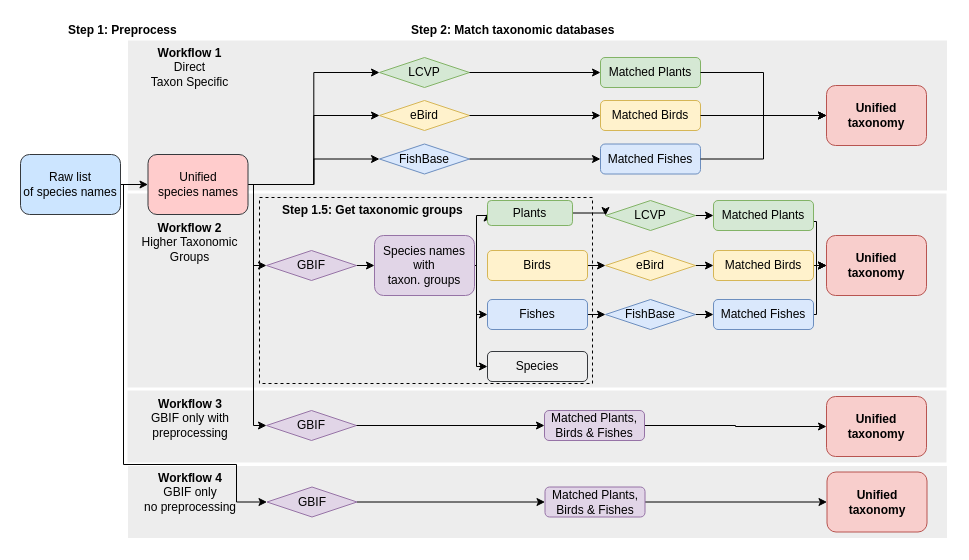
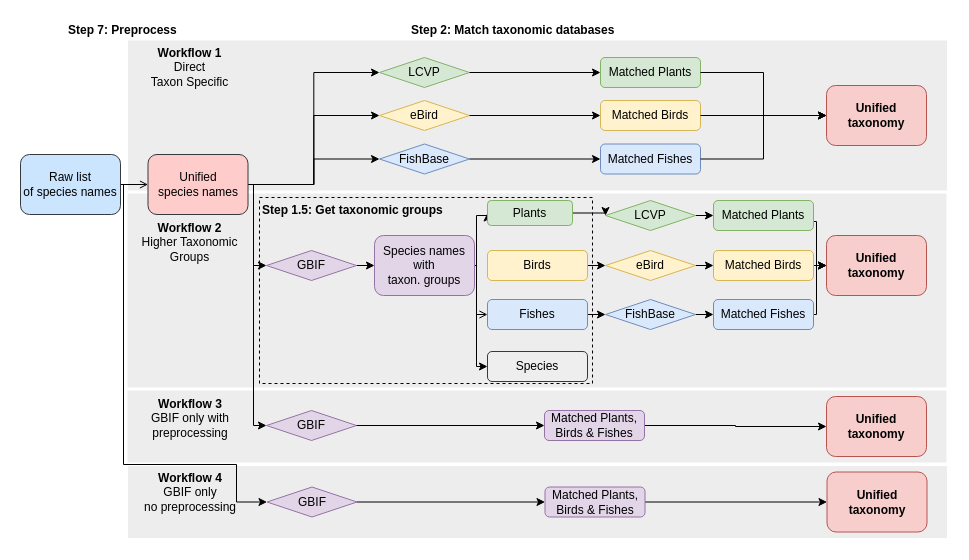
node "Step 1: Preprocess": label "Step 1: Preprocess" -> "Step 7: Preprocess"
edge "Raw list of species names" -> "Unified species names": arrowhead classic -> open
node "Step 1.5: Get taxonomic groups": moved (374, 211) -> (354, 211)
edge "Species names with taxon. groups" -> "Fishes": arrowhead classic -> open
